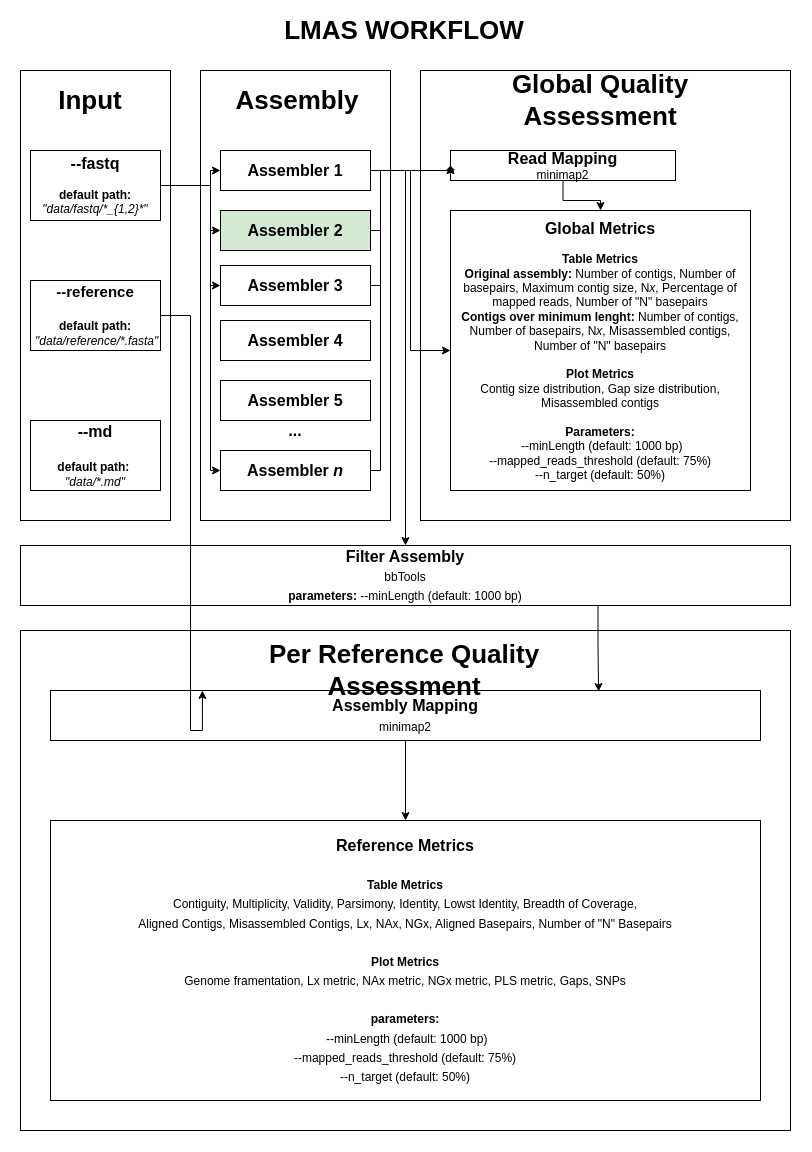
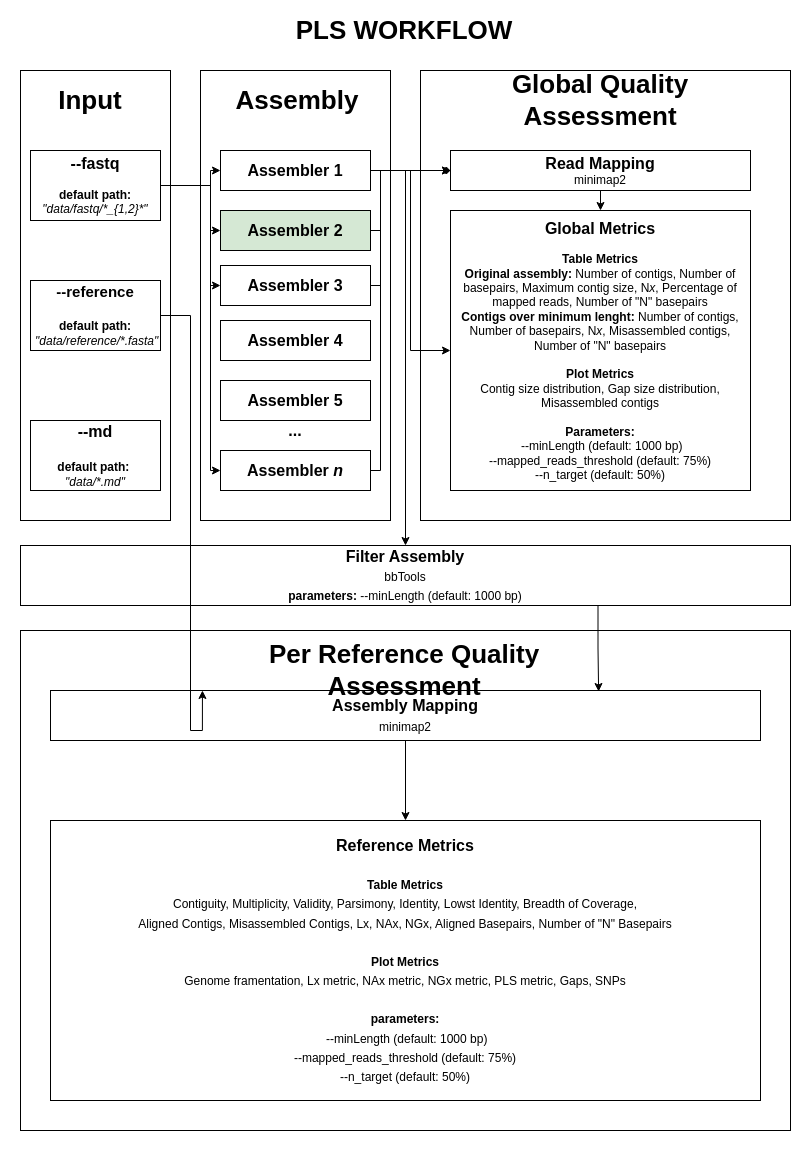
node "LMAS WORKFLOW": label "LMAS WORKFLOW" -> "PLS WORKFLOW"
node "Read Mapping minimap2": size 225x30 -> 300x40
